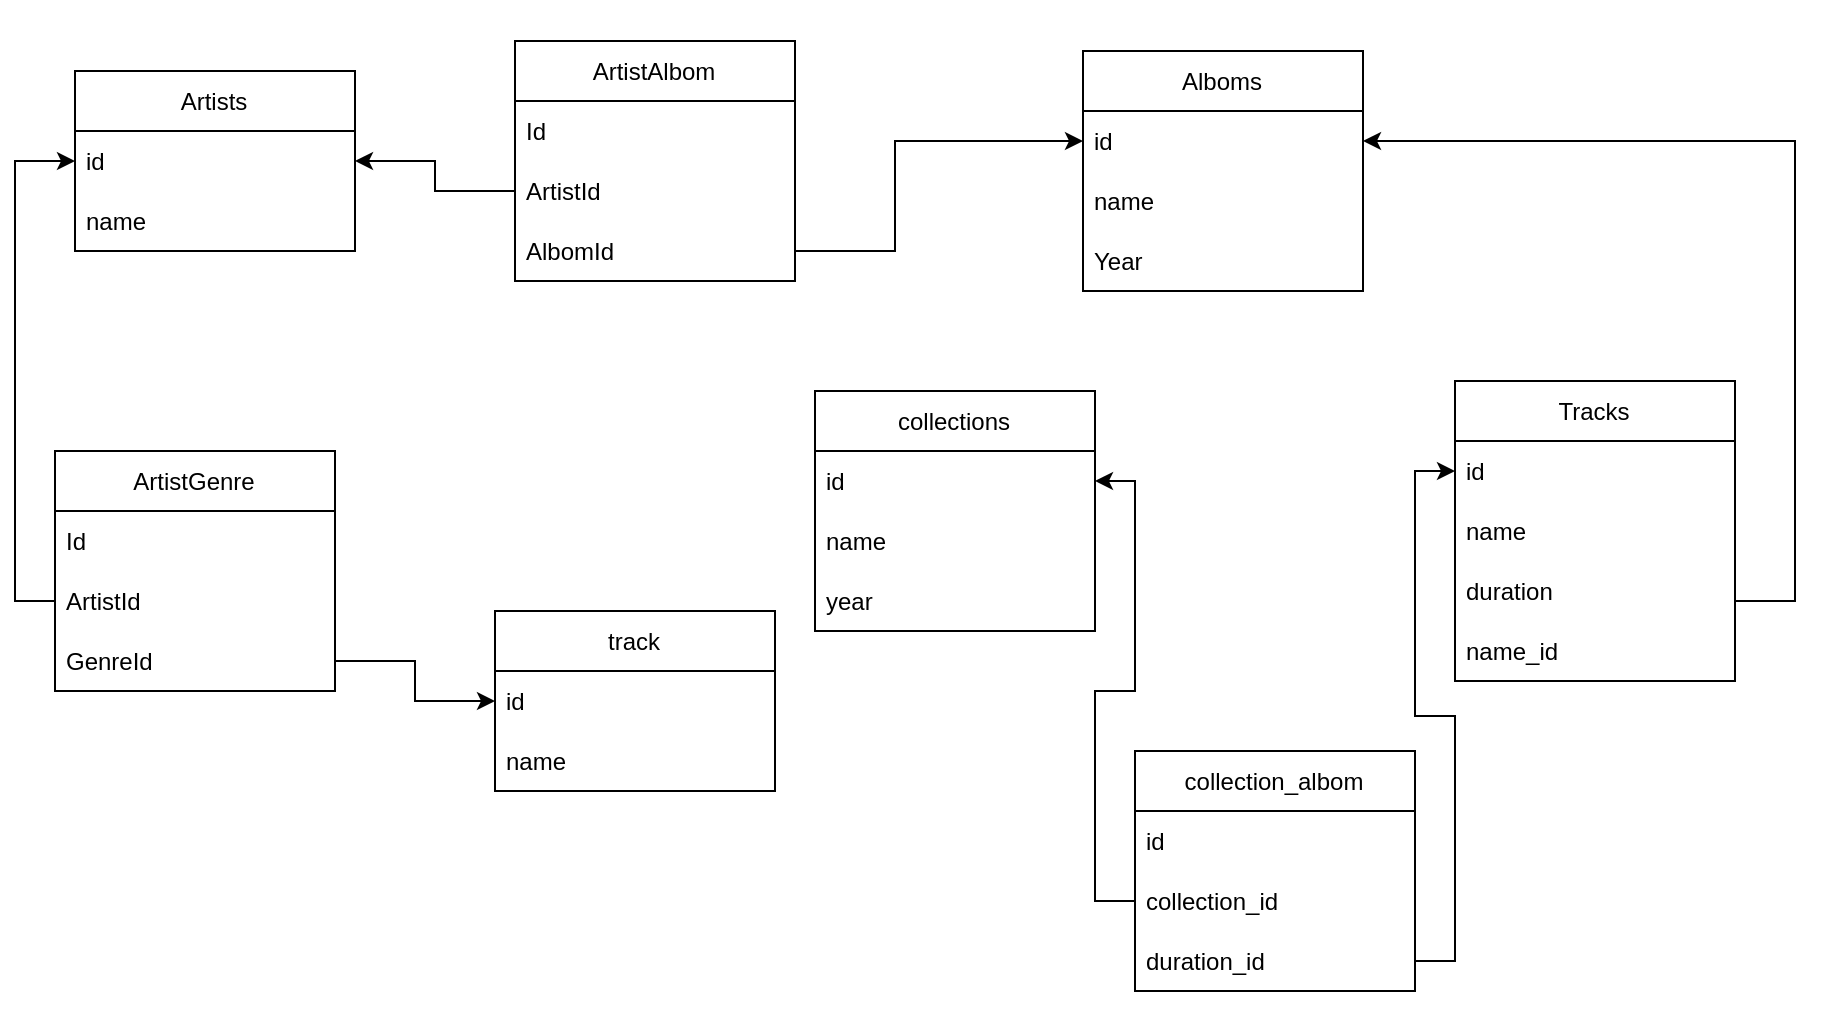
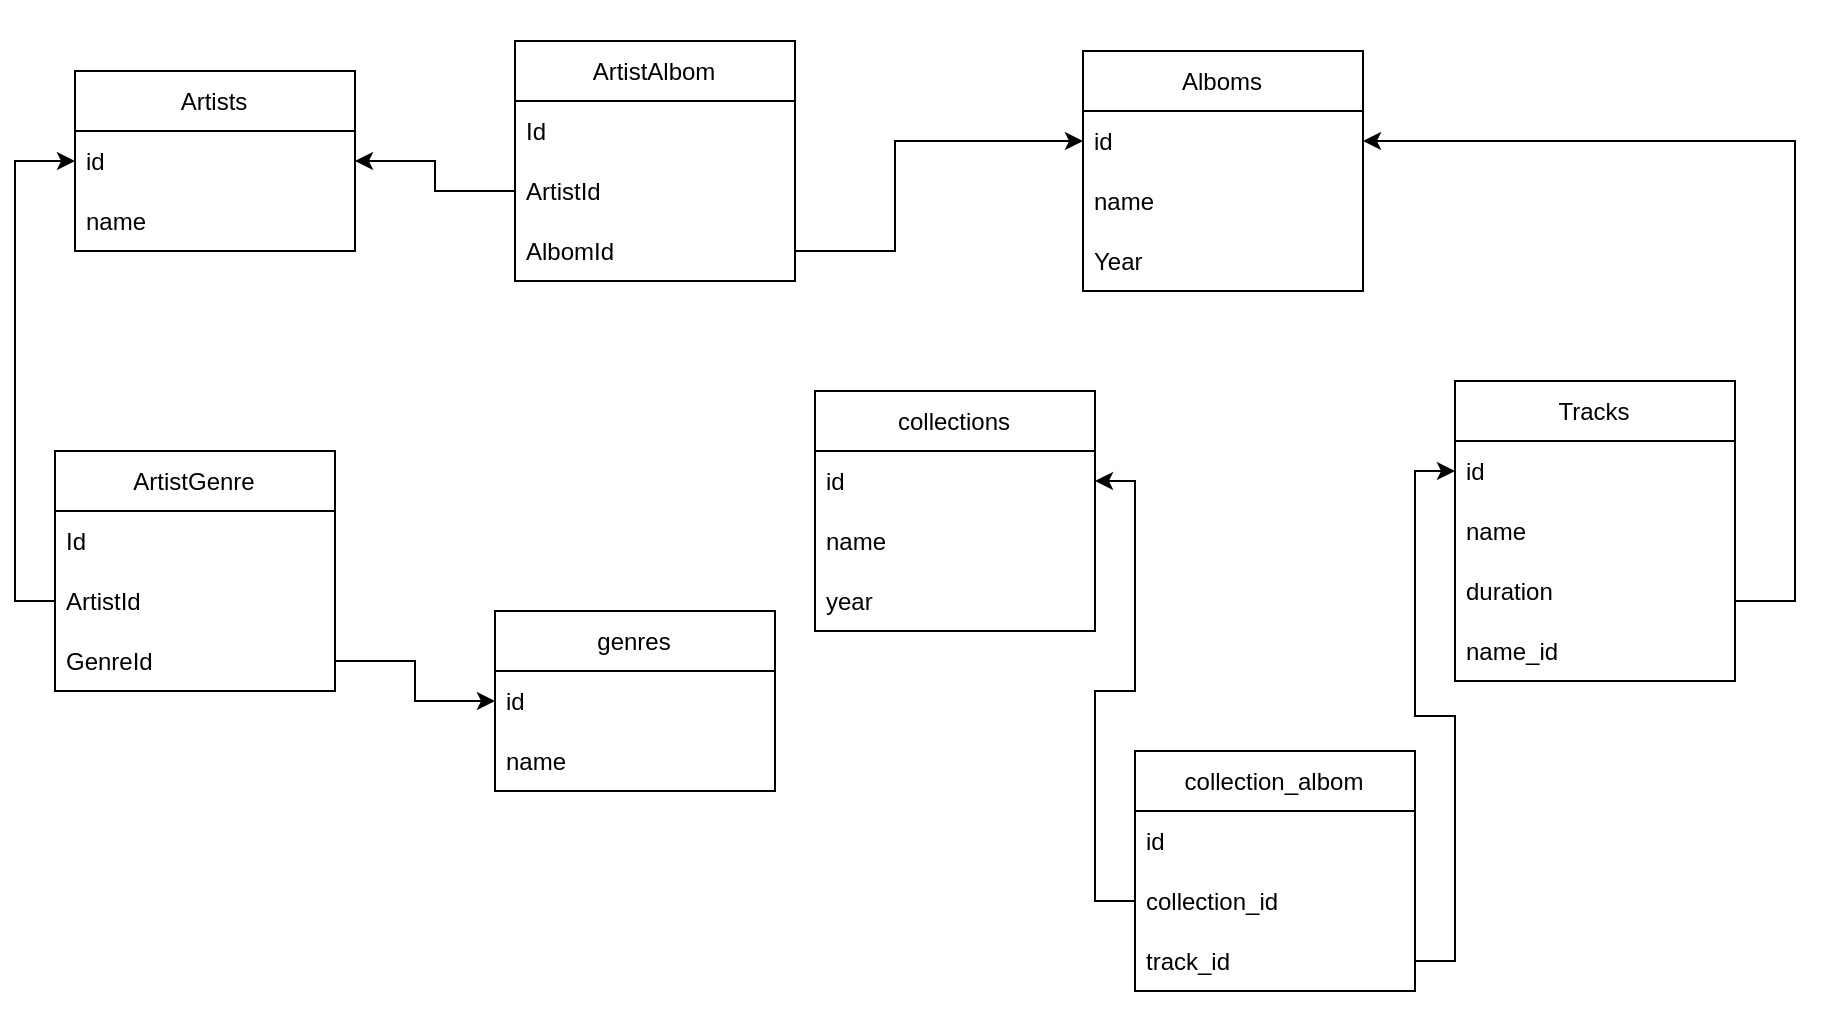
node "track": label "track" -> "genres"
node "duration_id": label "duration_id" -> "track_id"
